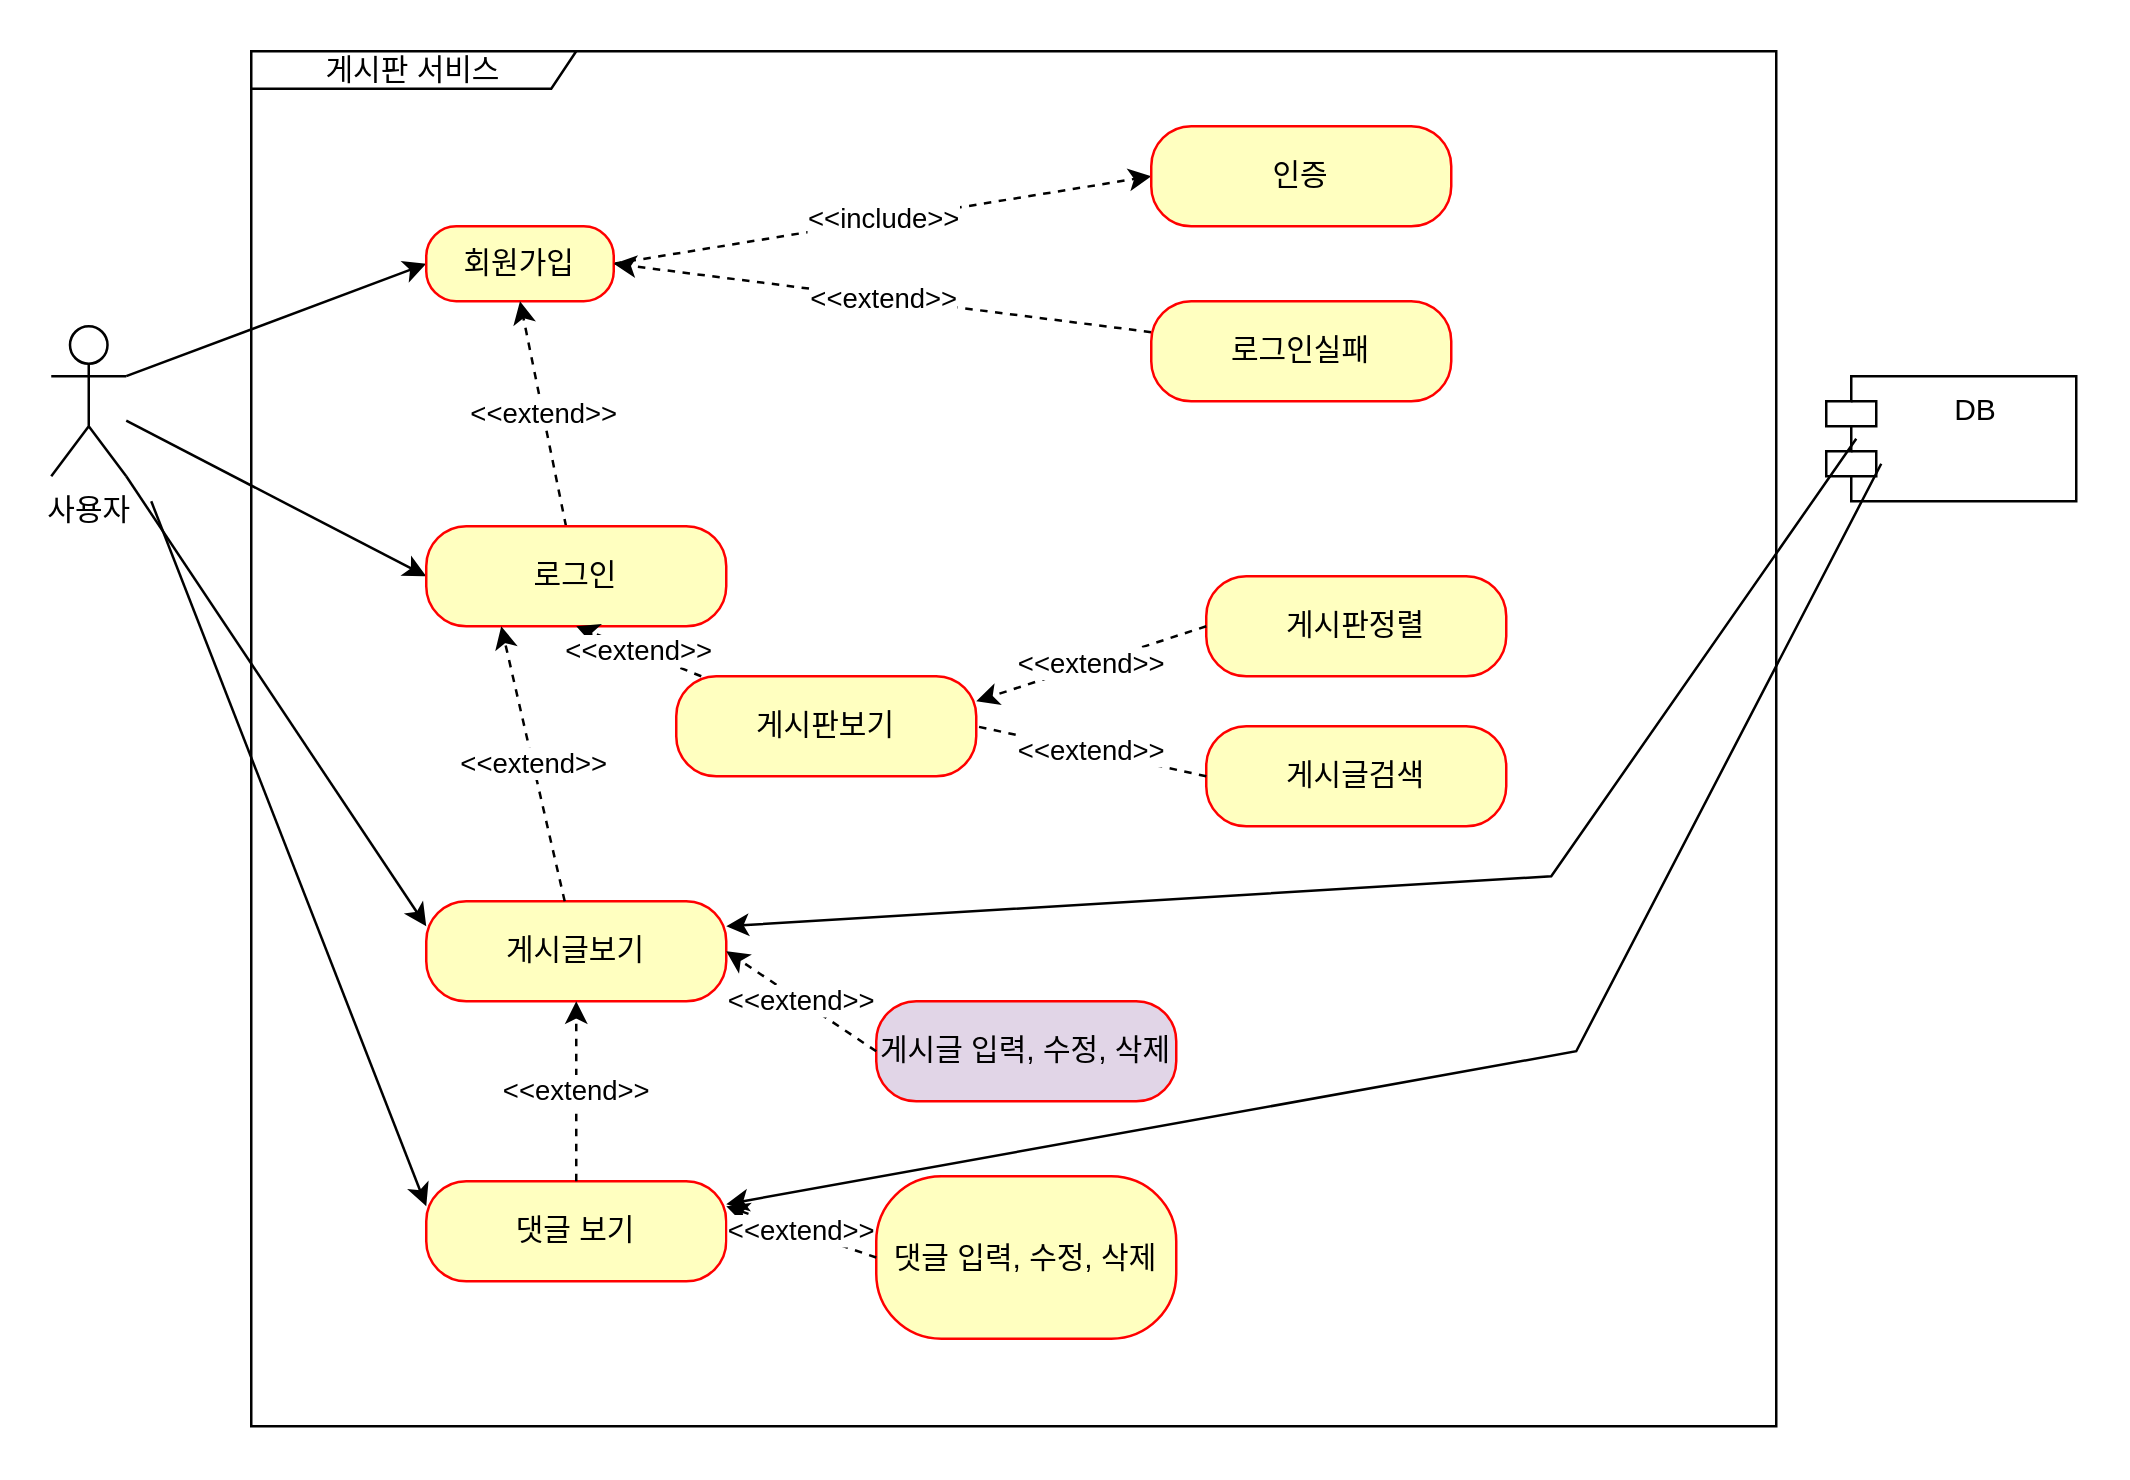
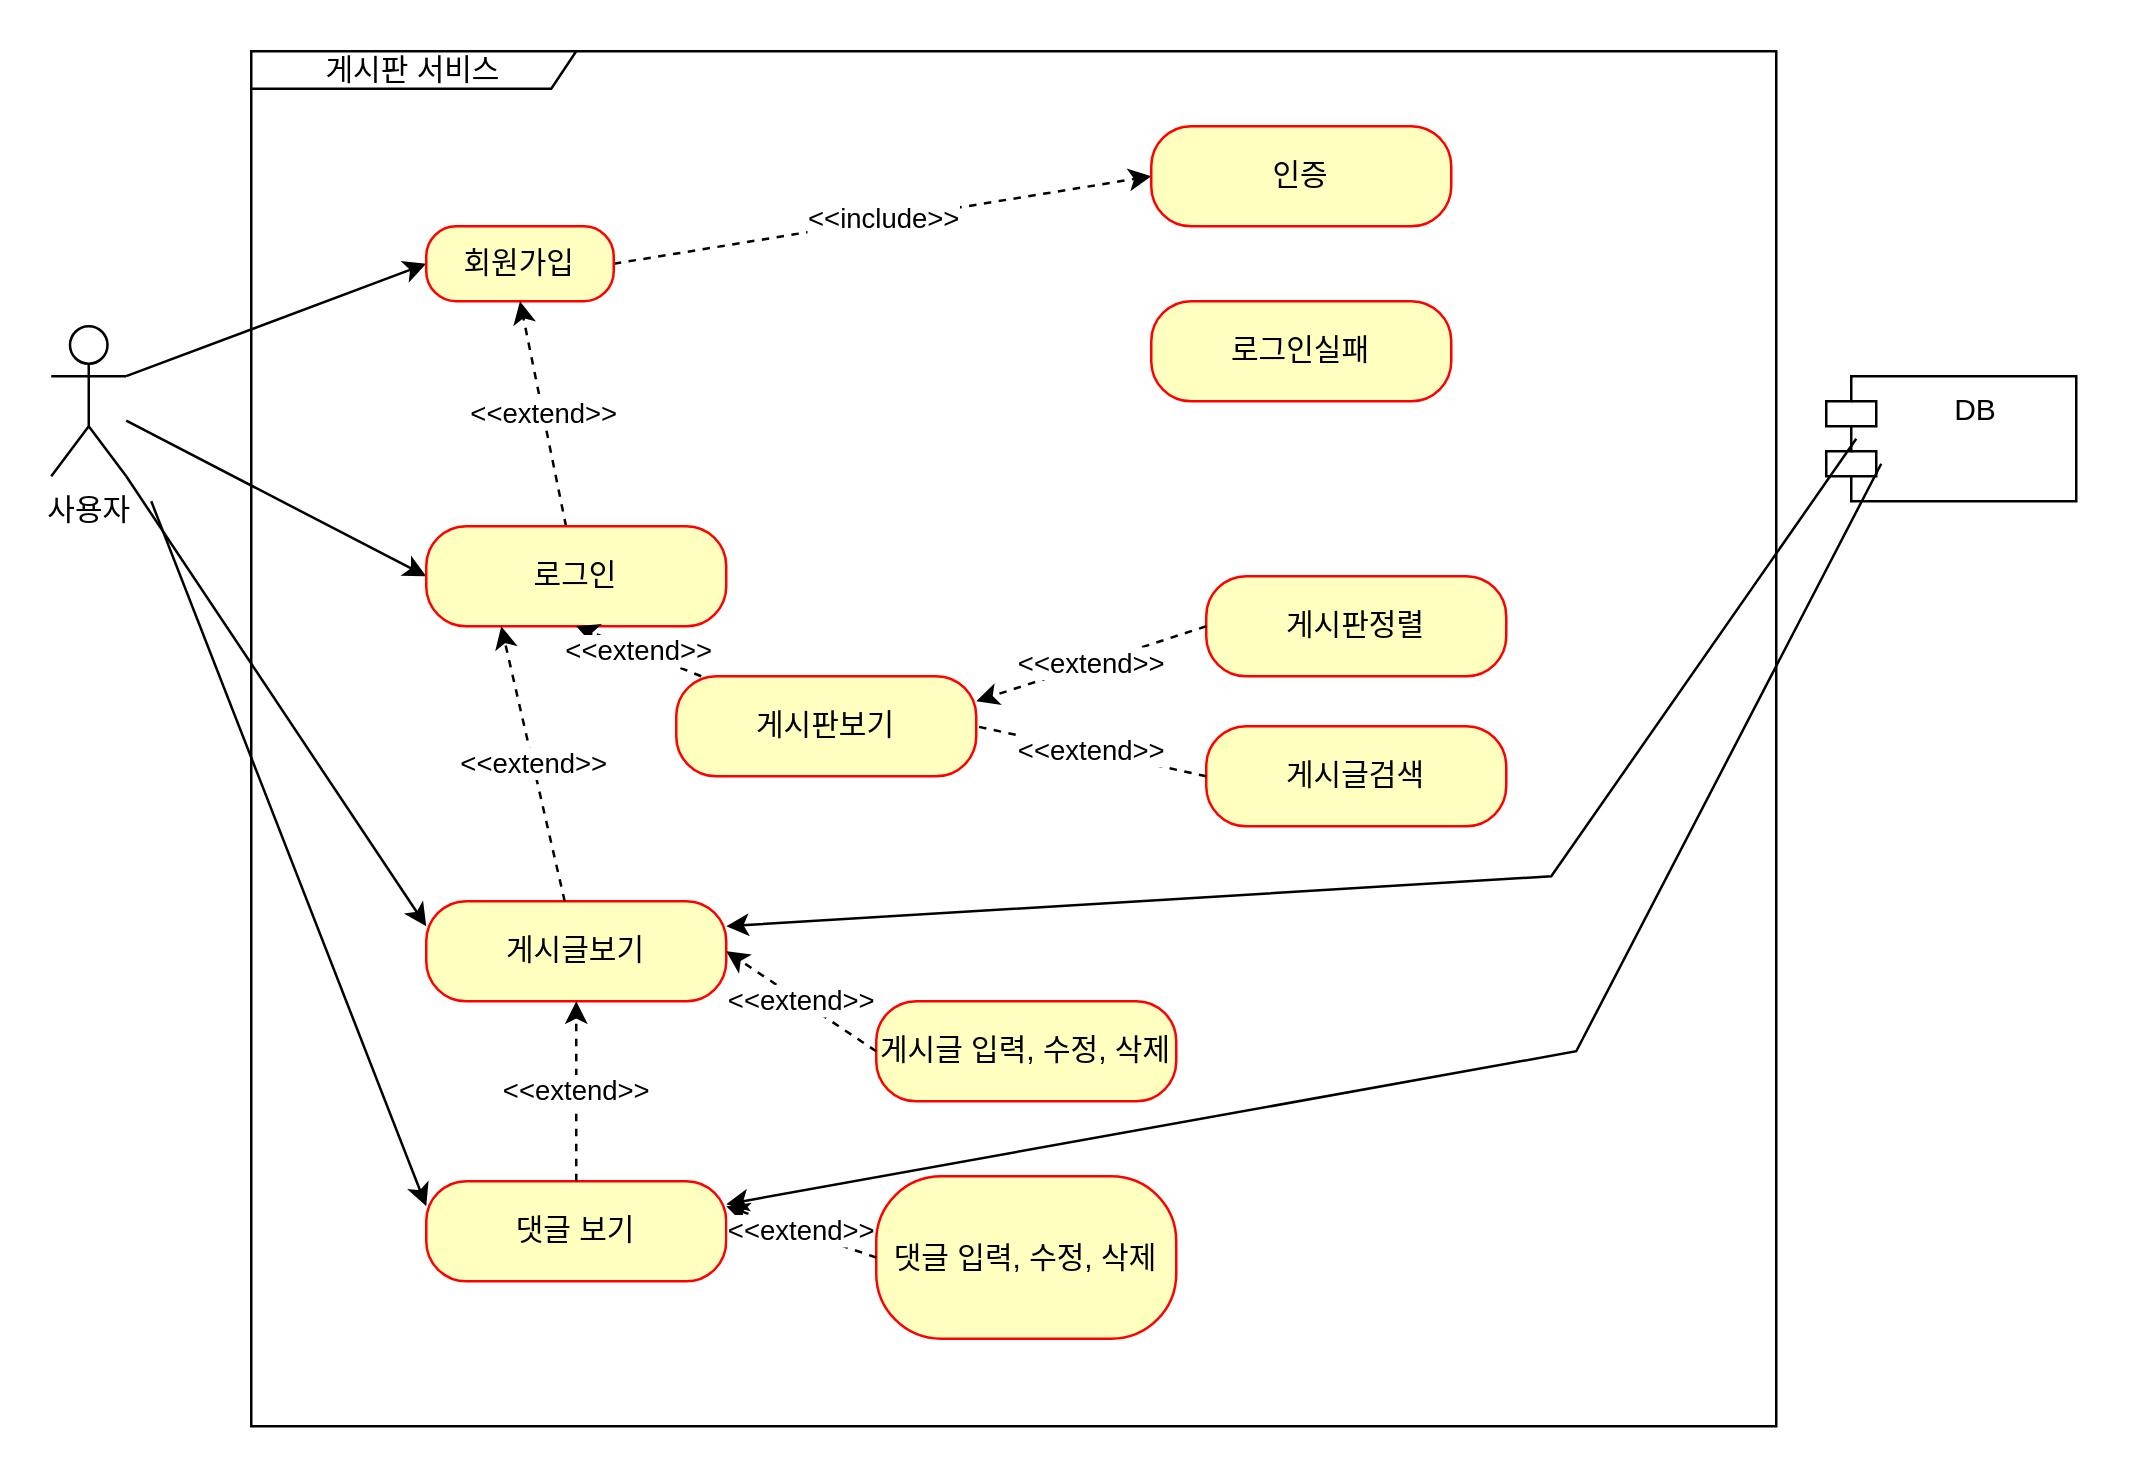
edge "로그인실패" -> "회원가입": removed, label "<<extend>>"
node "게시글 입력, 수정, 삭제": fillcolor #e1d5e7 -> #ffffc0
